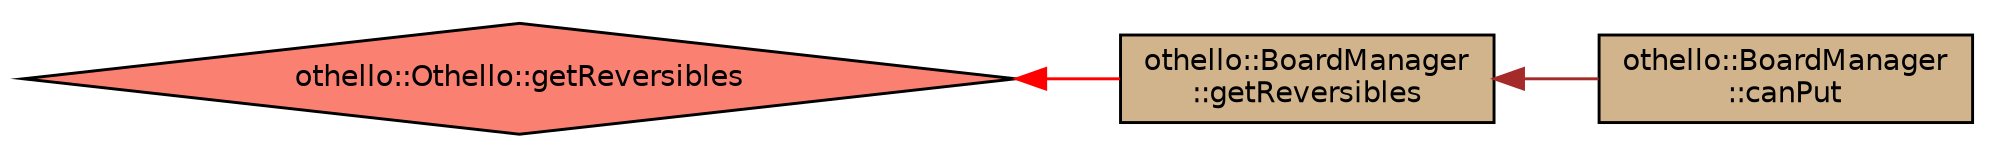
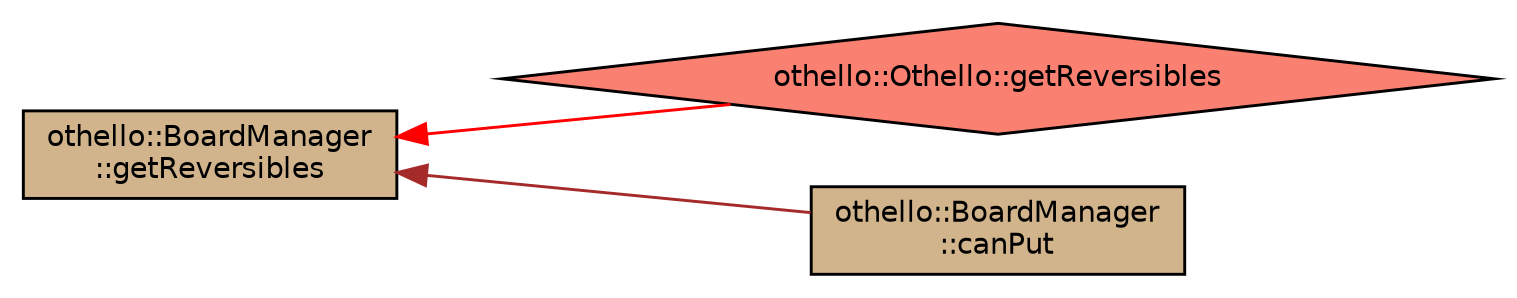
edge "othello::BoardManager ::getReversibles" -> "othello::Othello::getReversibles": reversed
